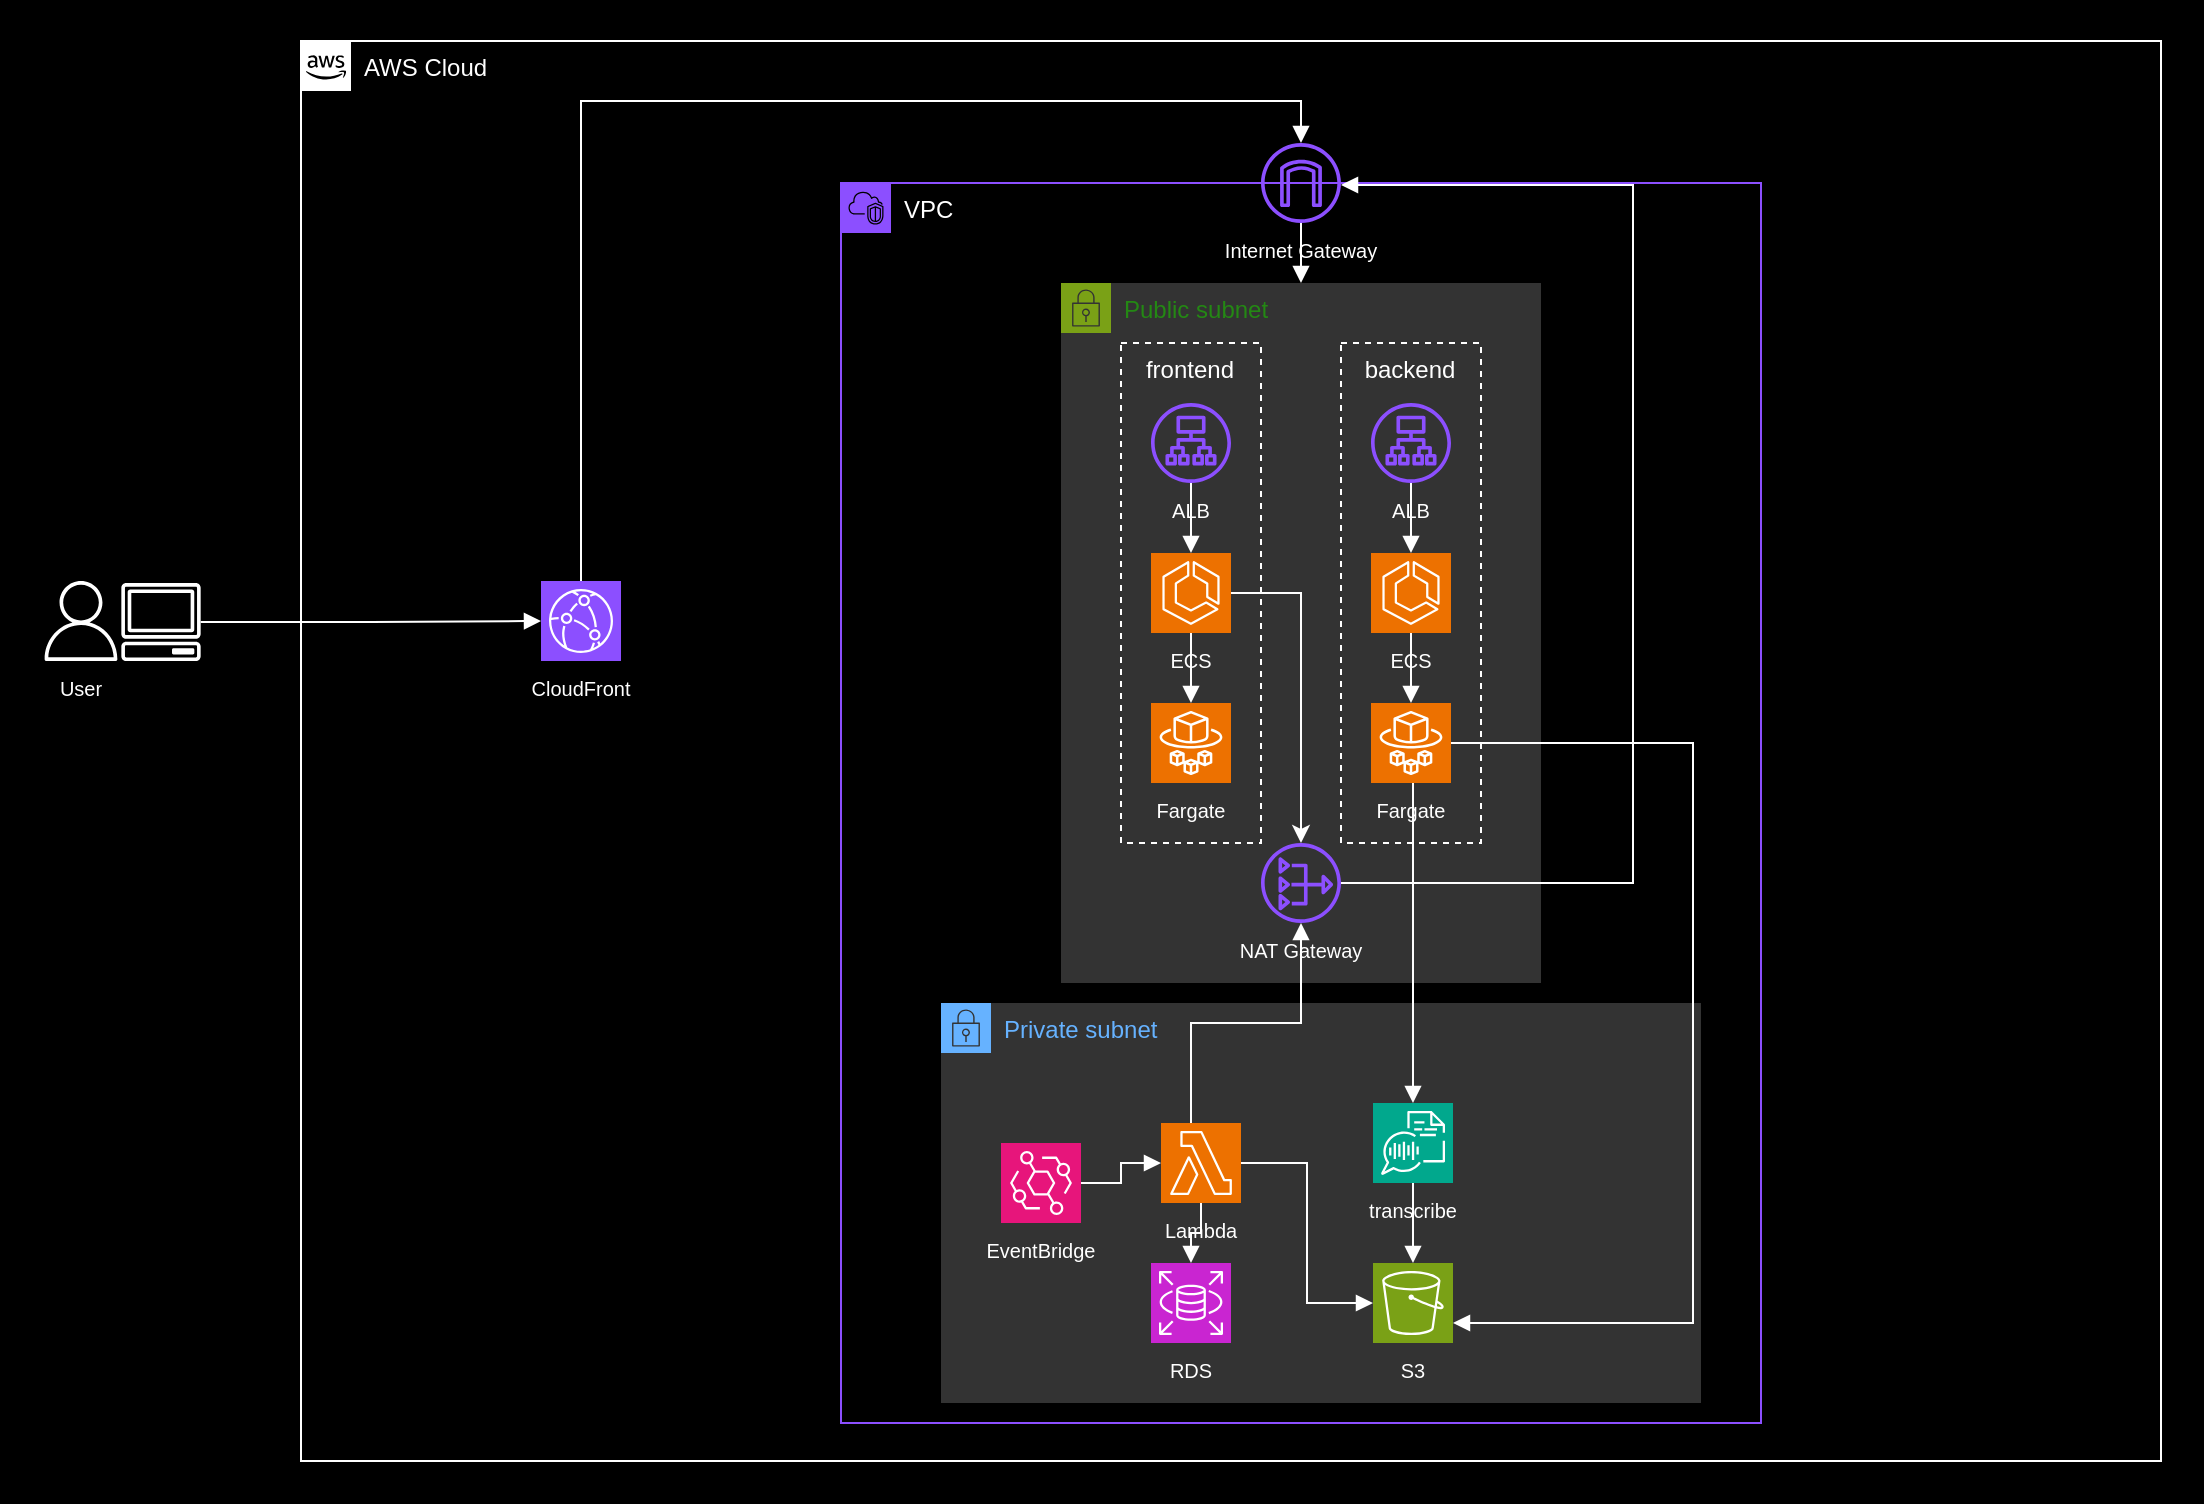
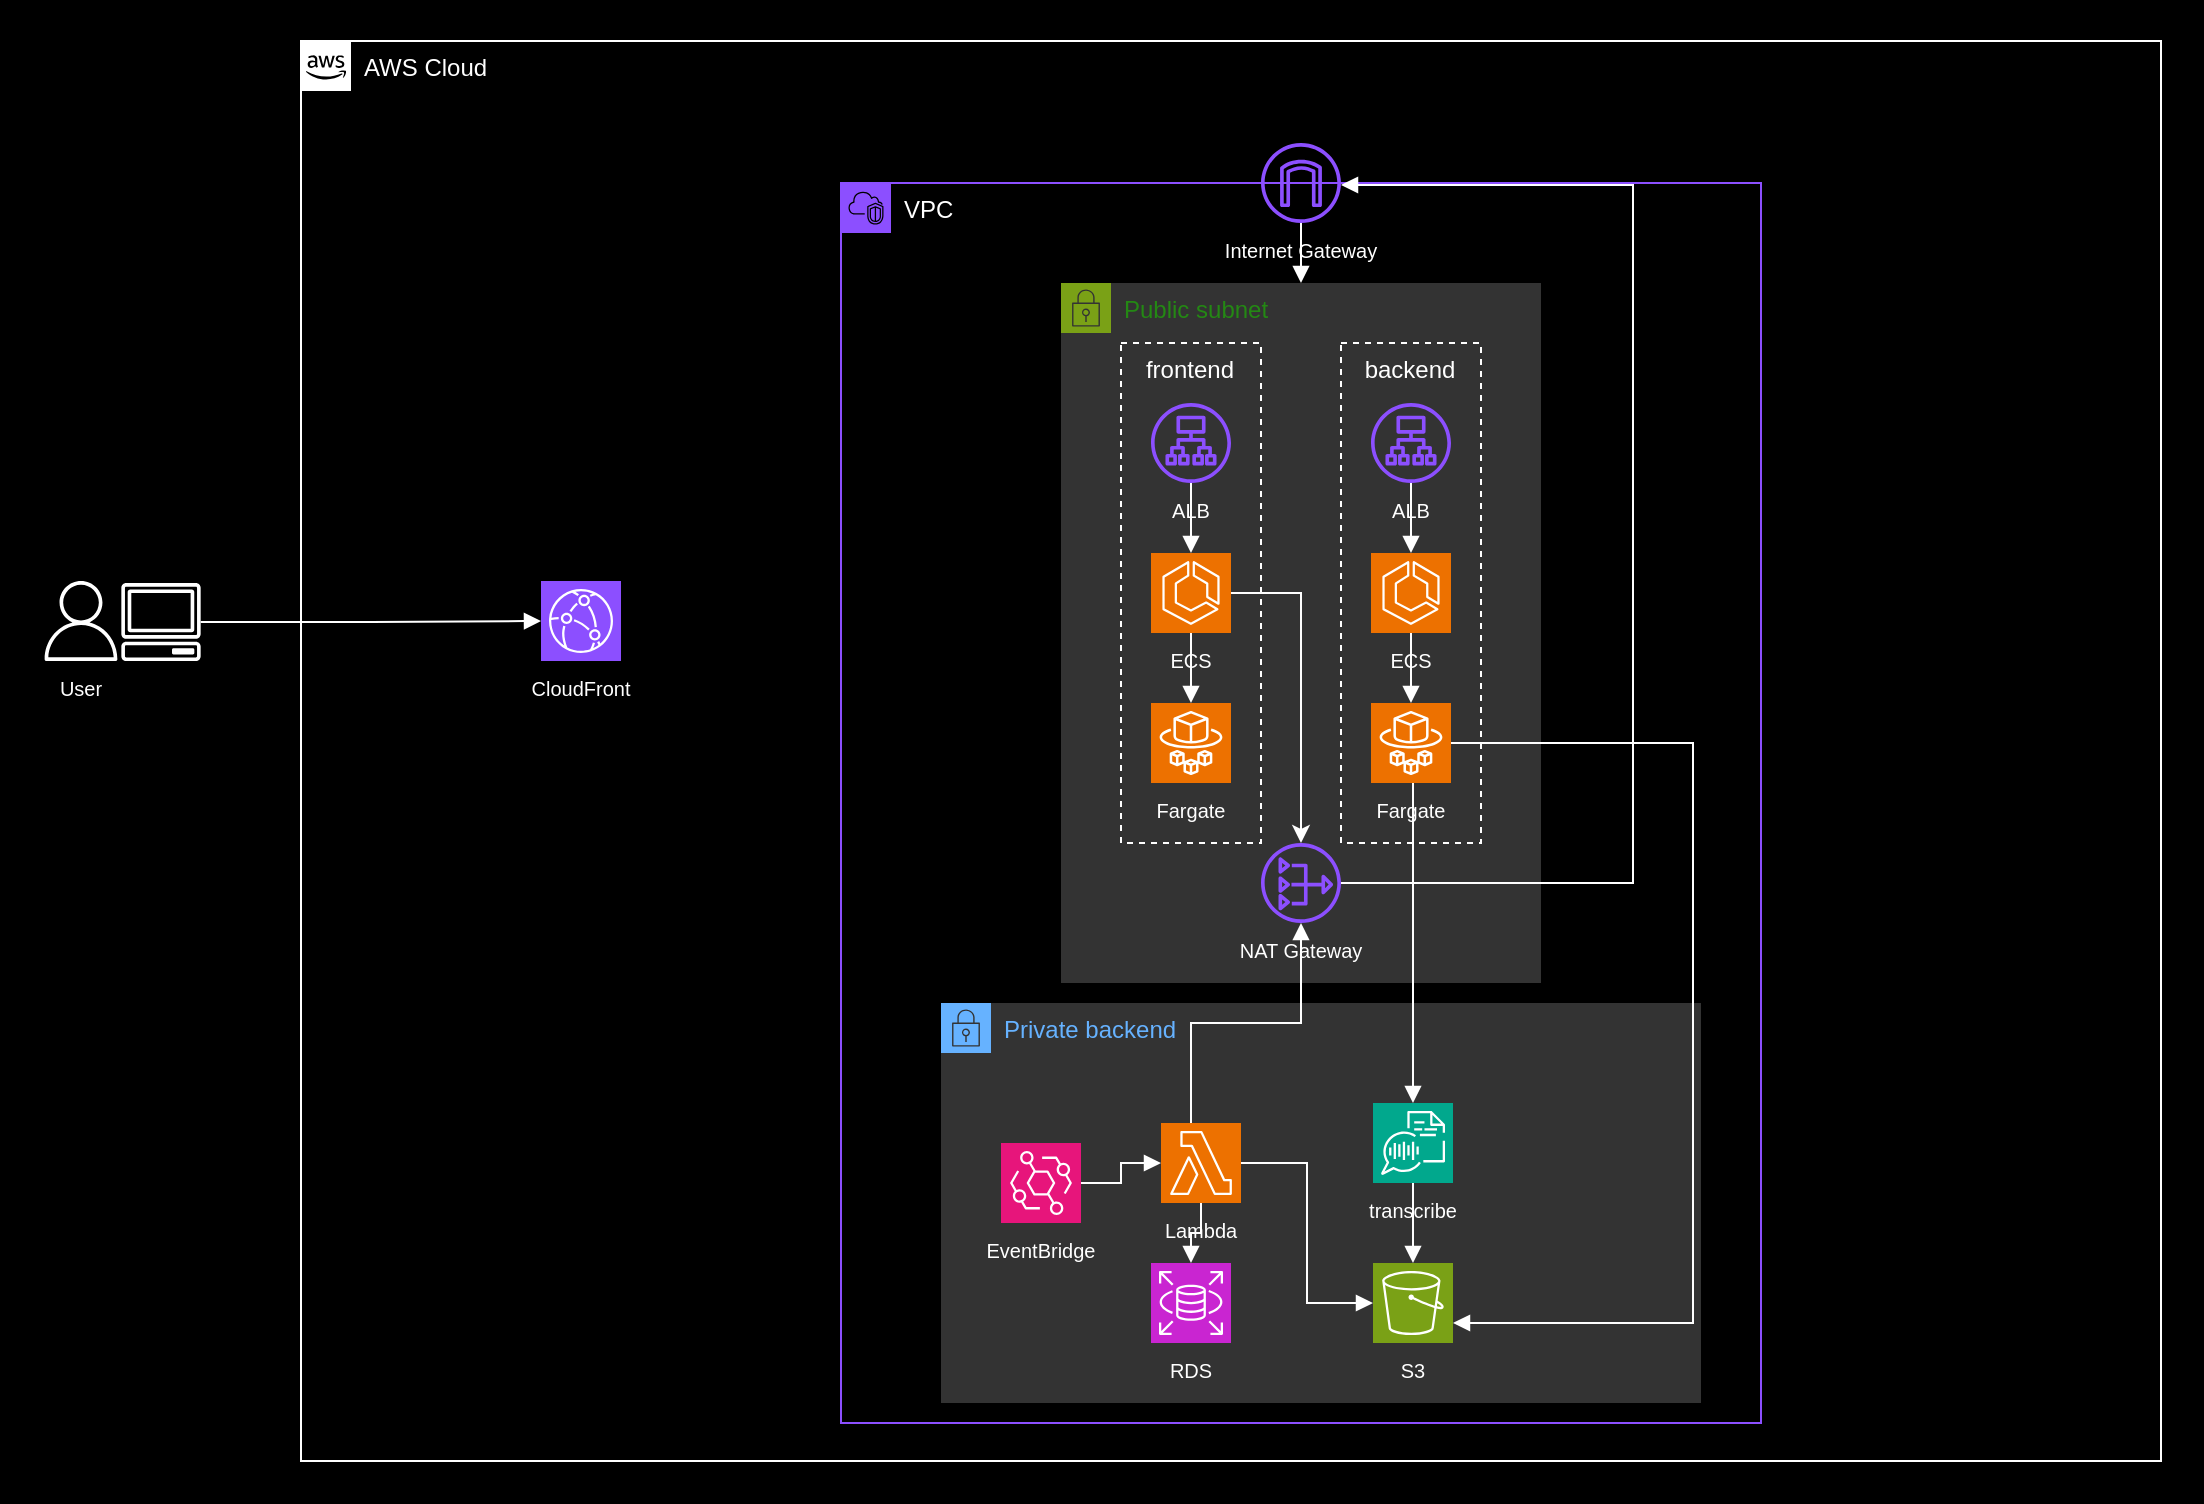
edge "CloudFront" -> "Internet Gateway": removed
node "Private subnet": label "Private subnet" -> "Private backend"
